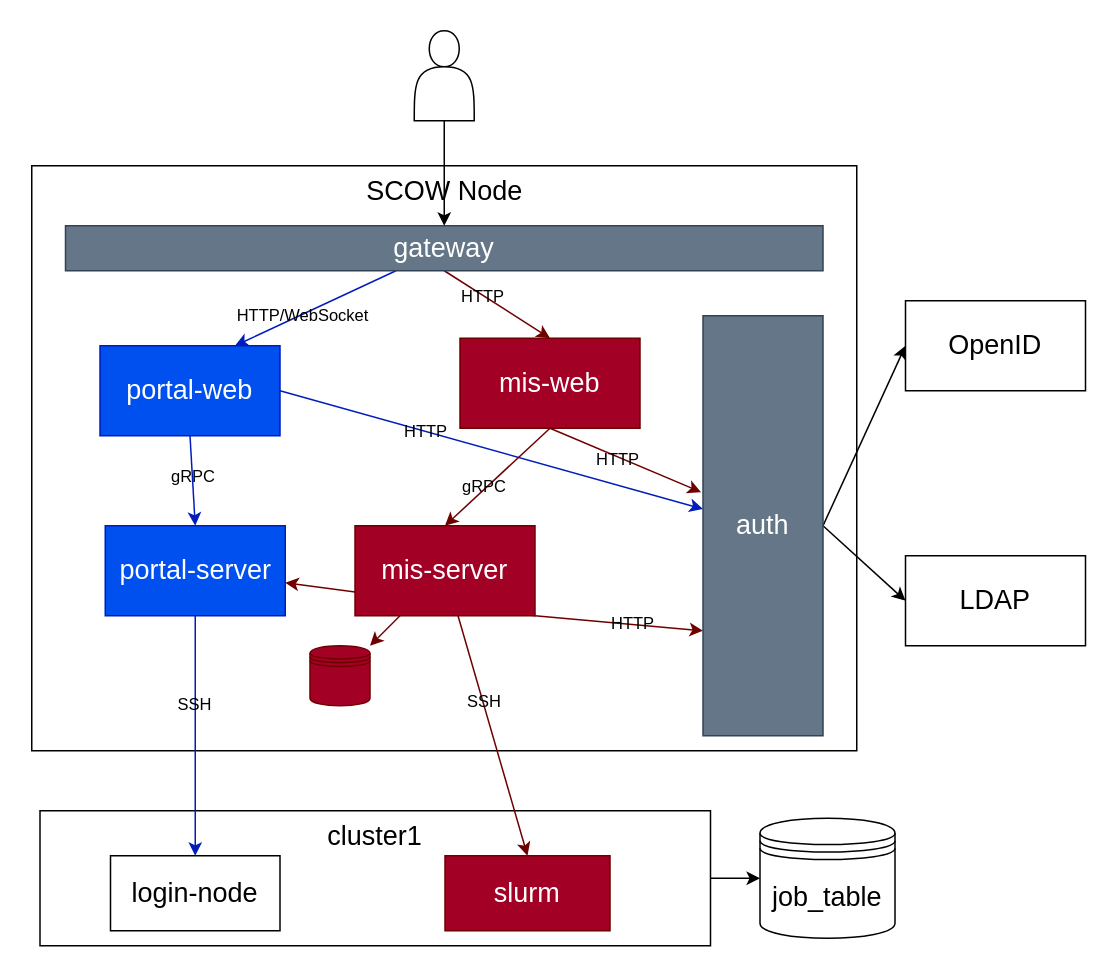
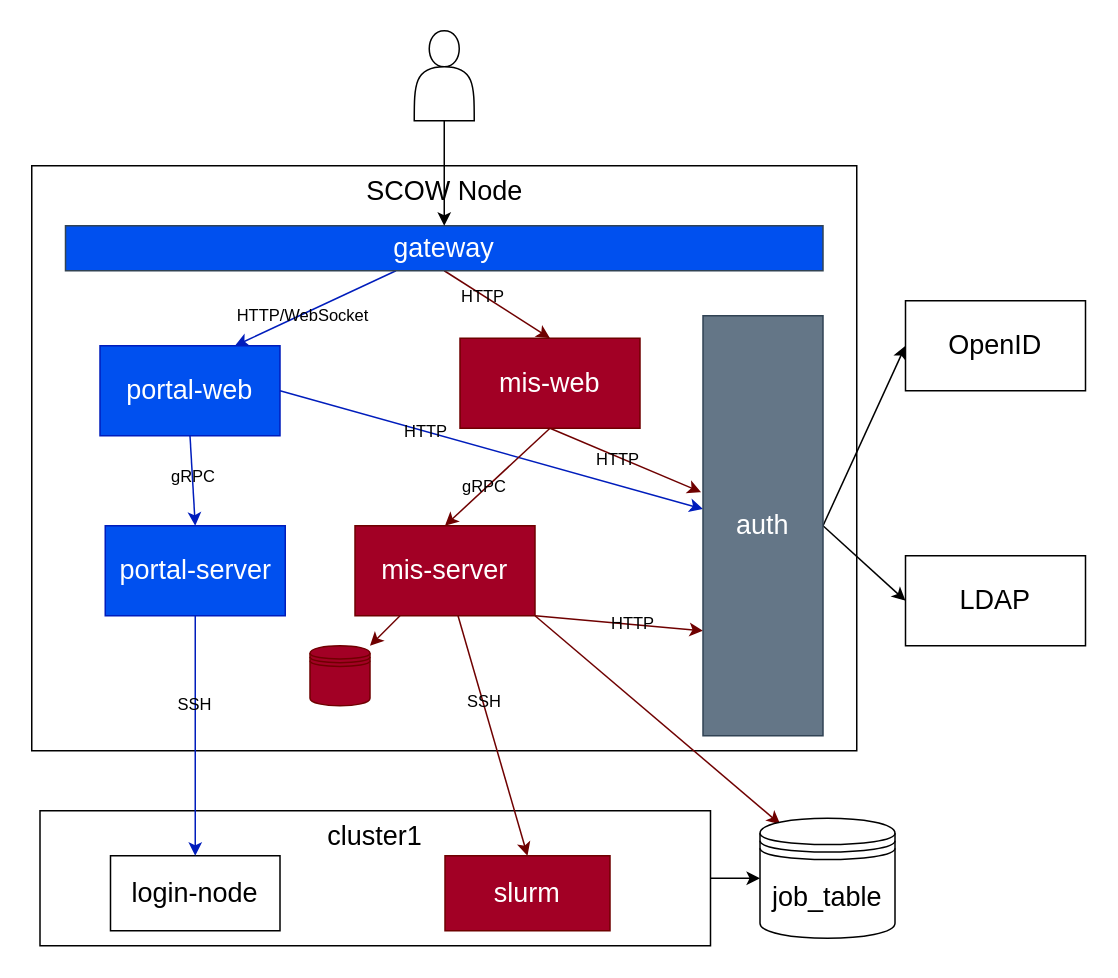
node "gateway": fillcolor #647687 -> #0050ef
edge "mis-server" -> "portal-server": now "mis-server" -> "job_table"
